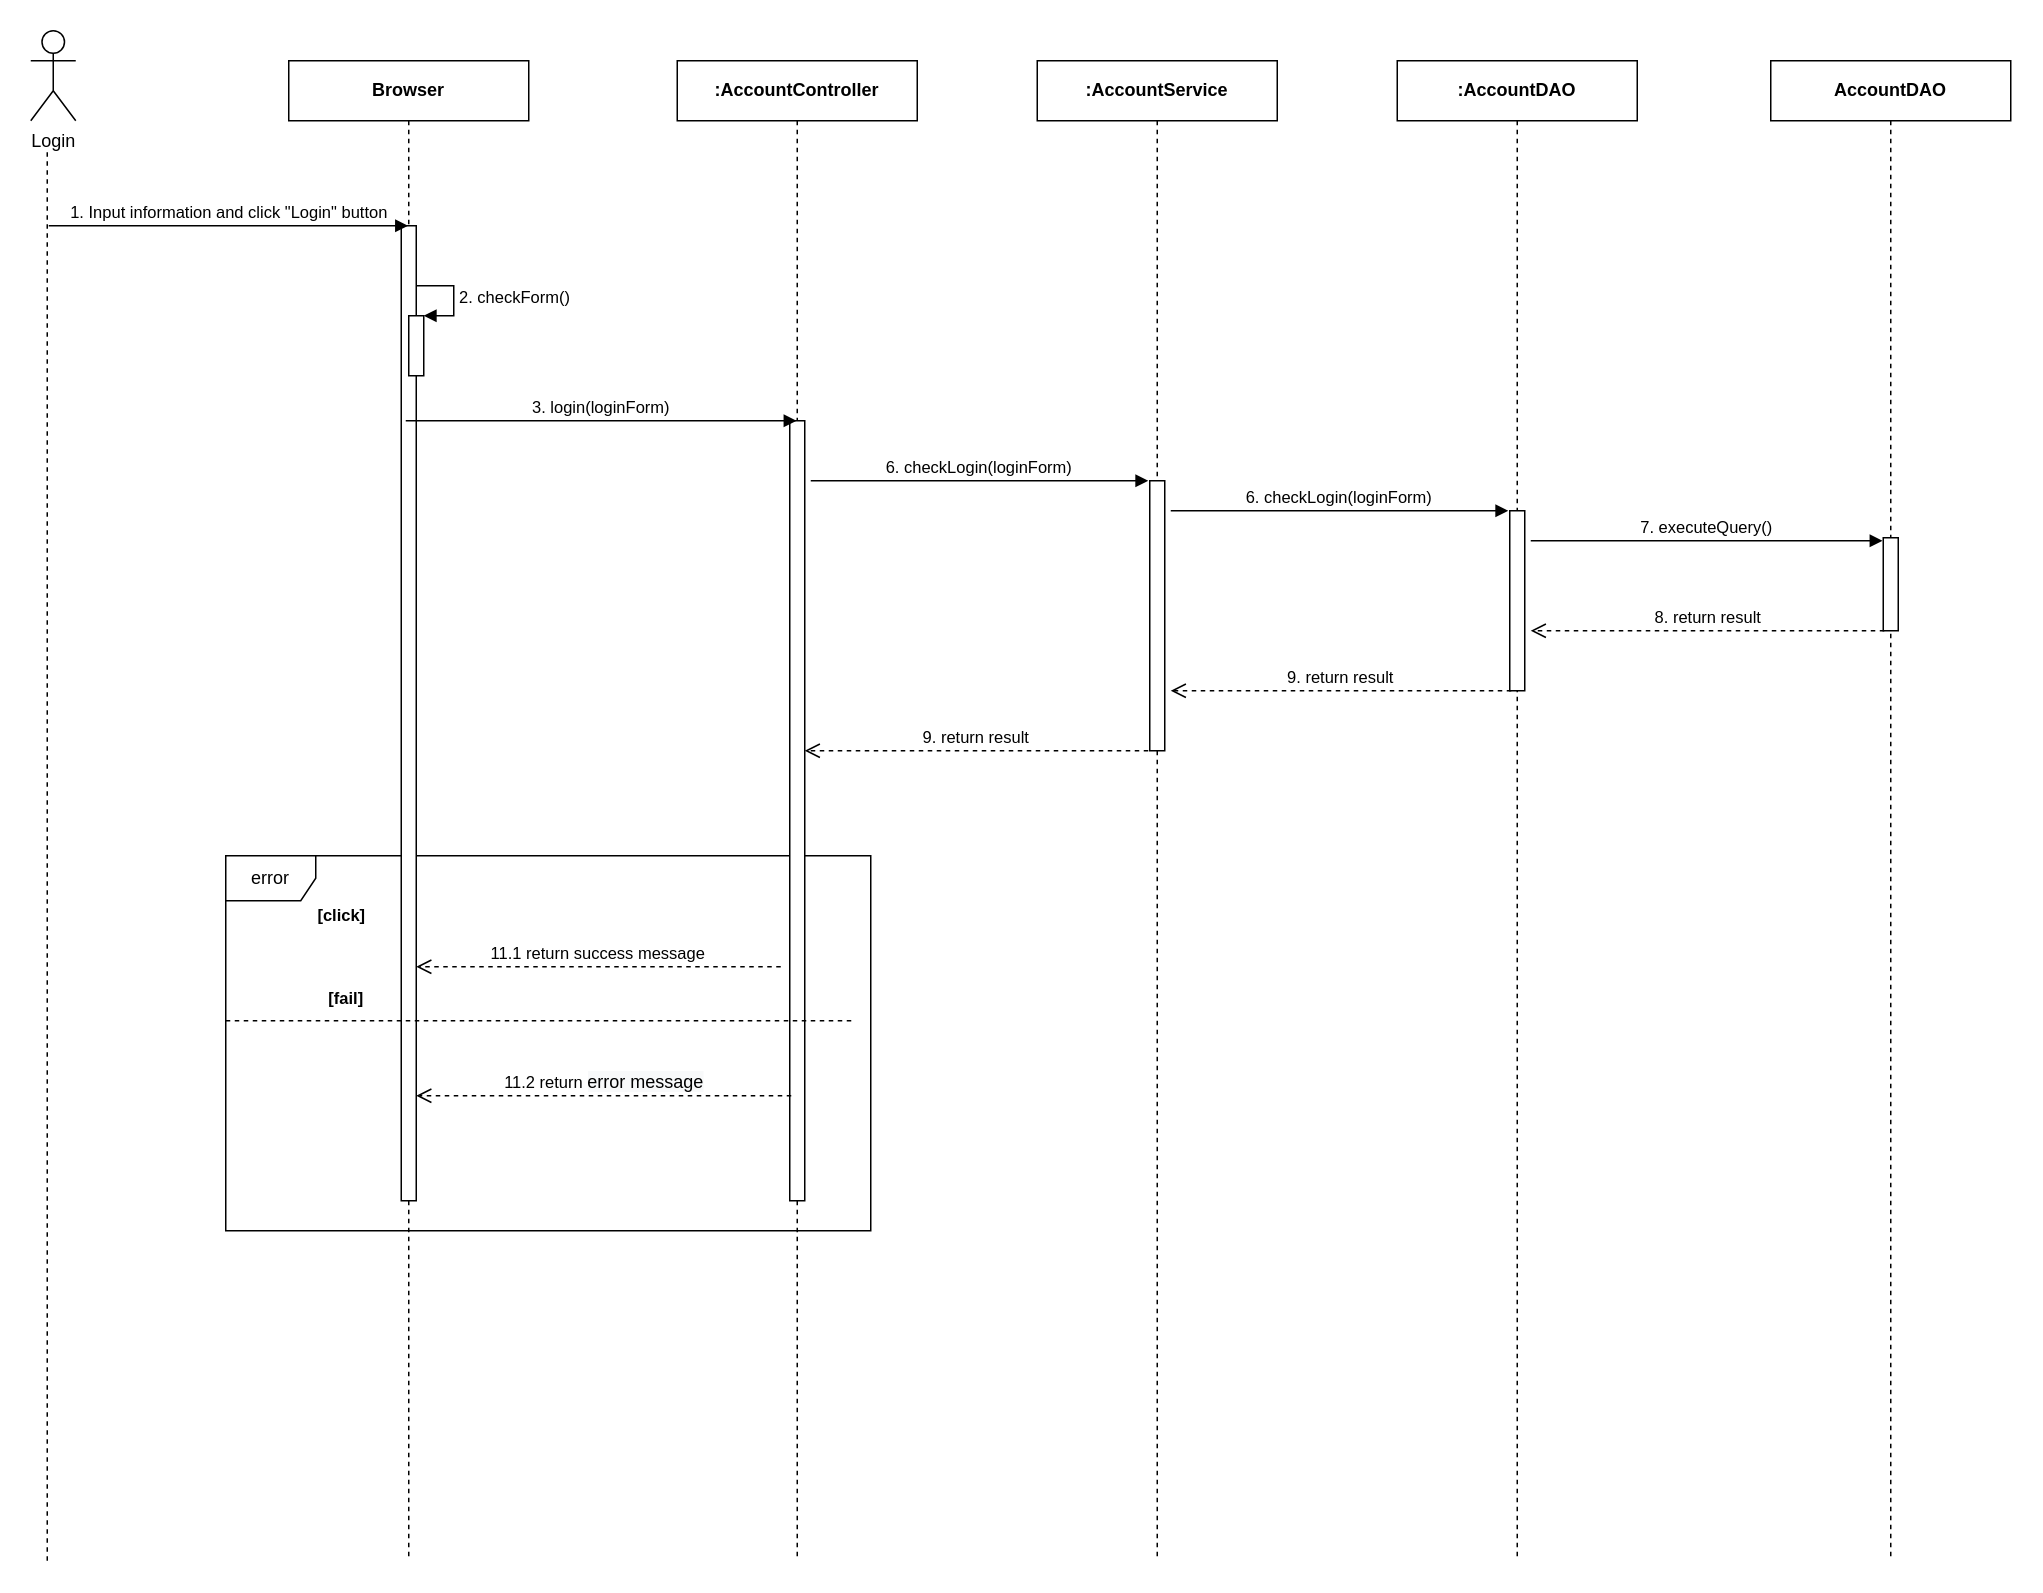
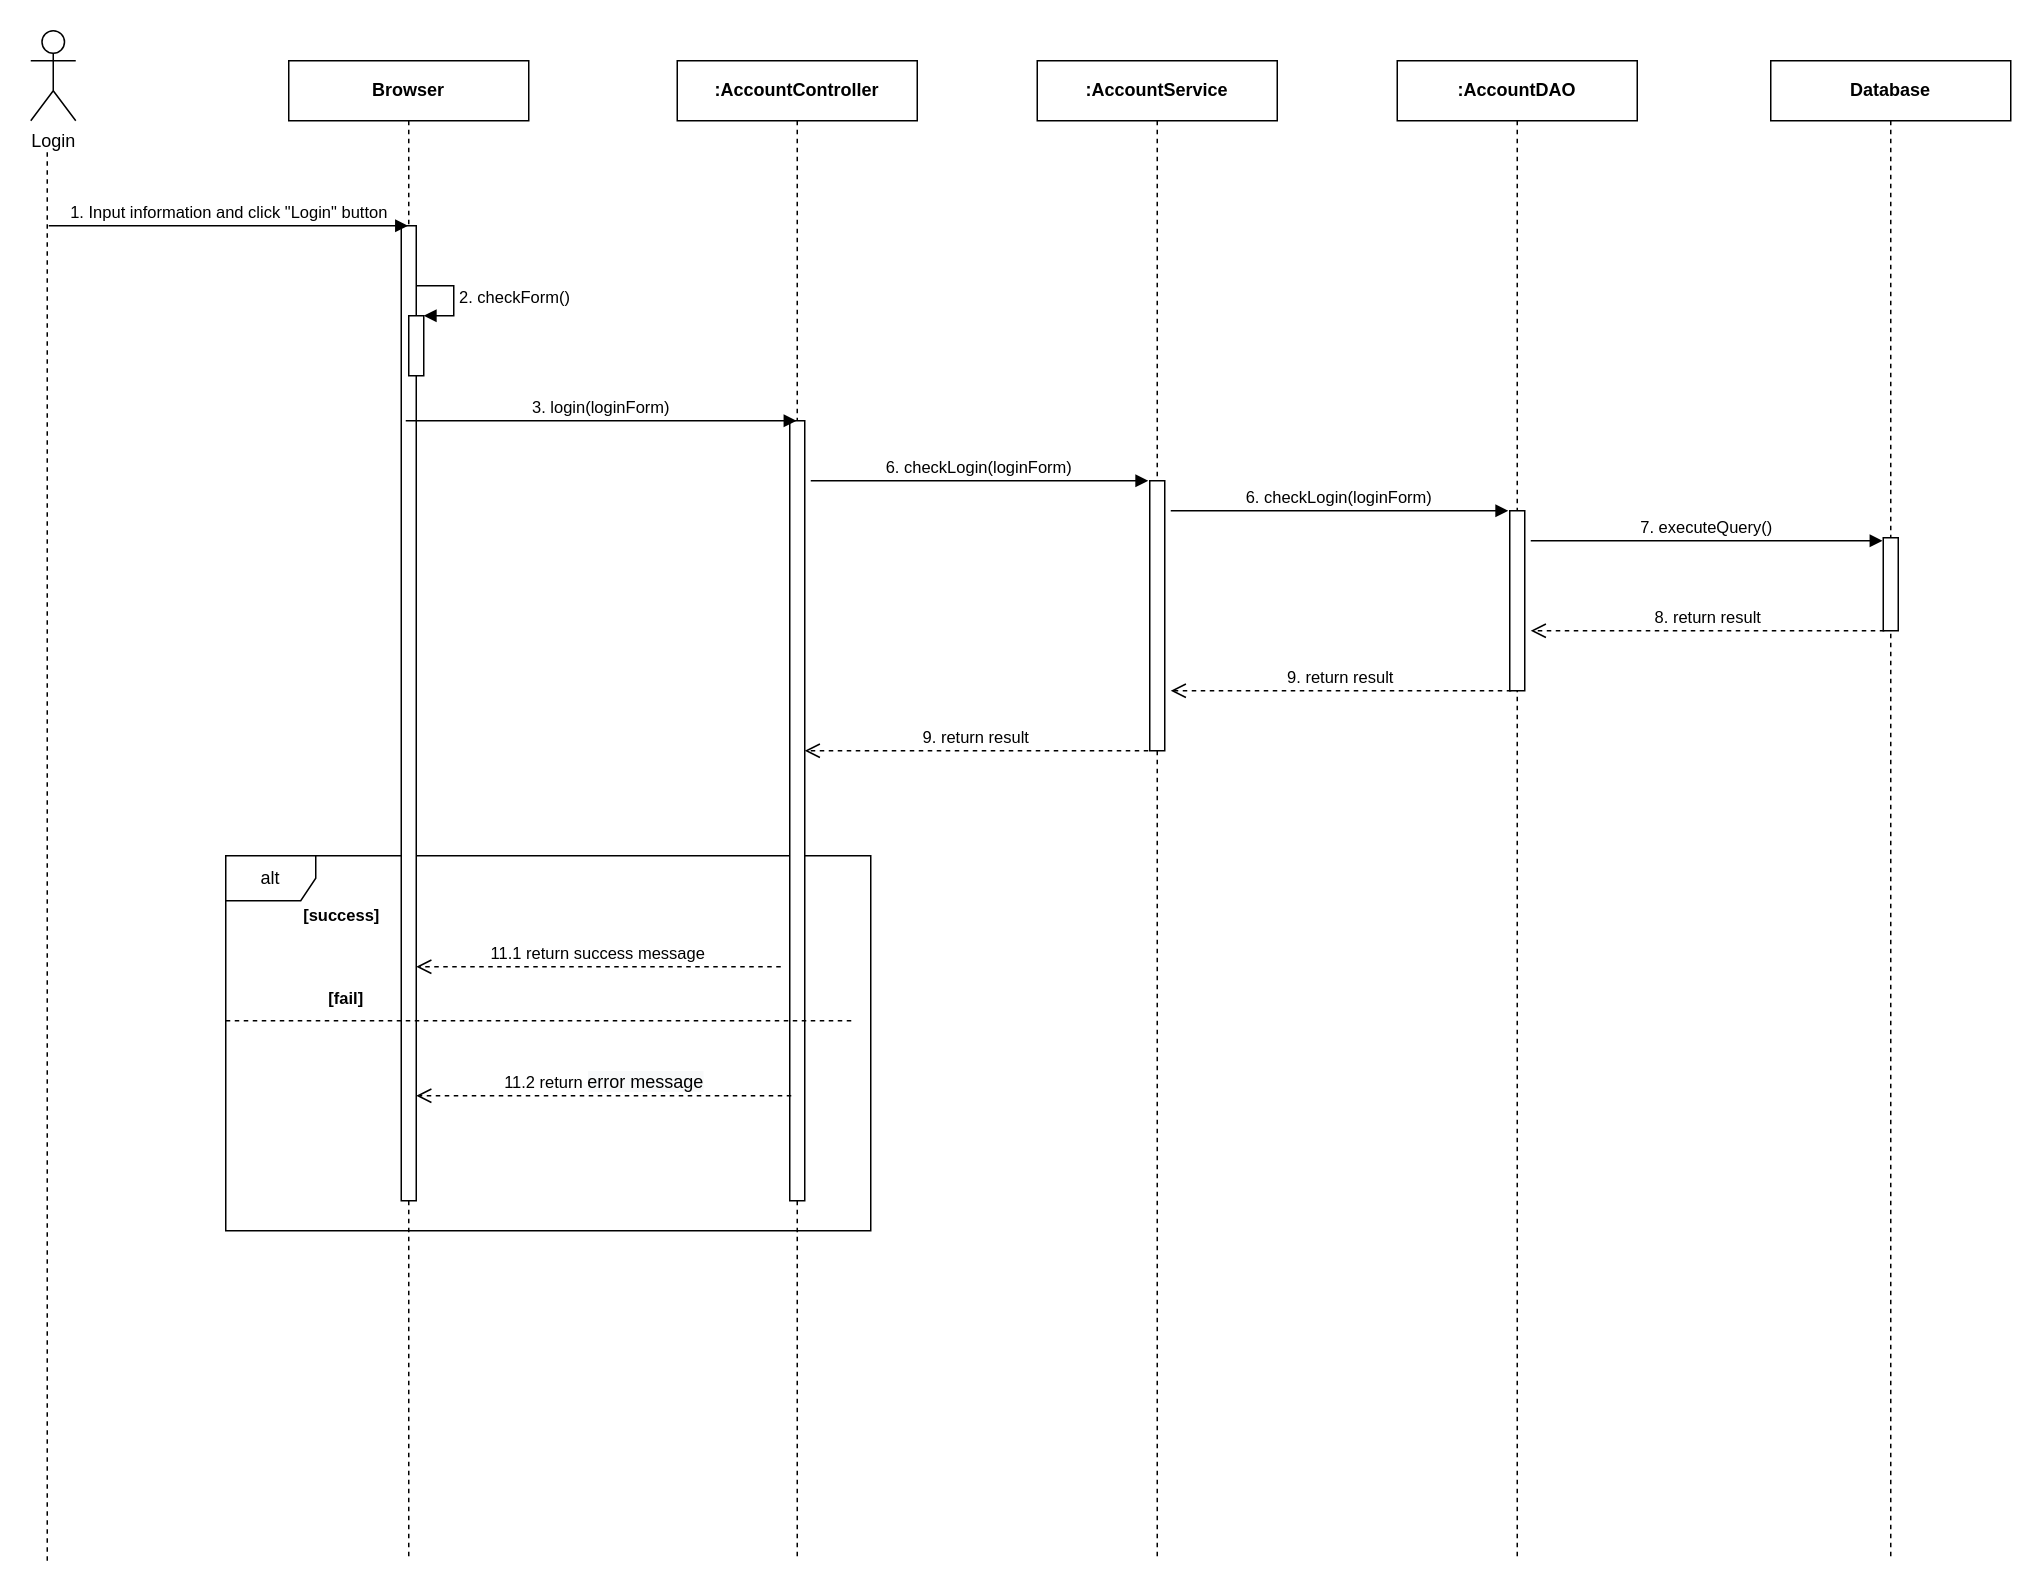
node "AccountDAO": label "AccountDAO" -> "Database"
node "error": label "error" -> "alt"
node "[click]": label "[click]" -> "[success]"
